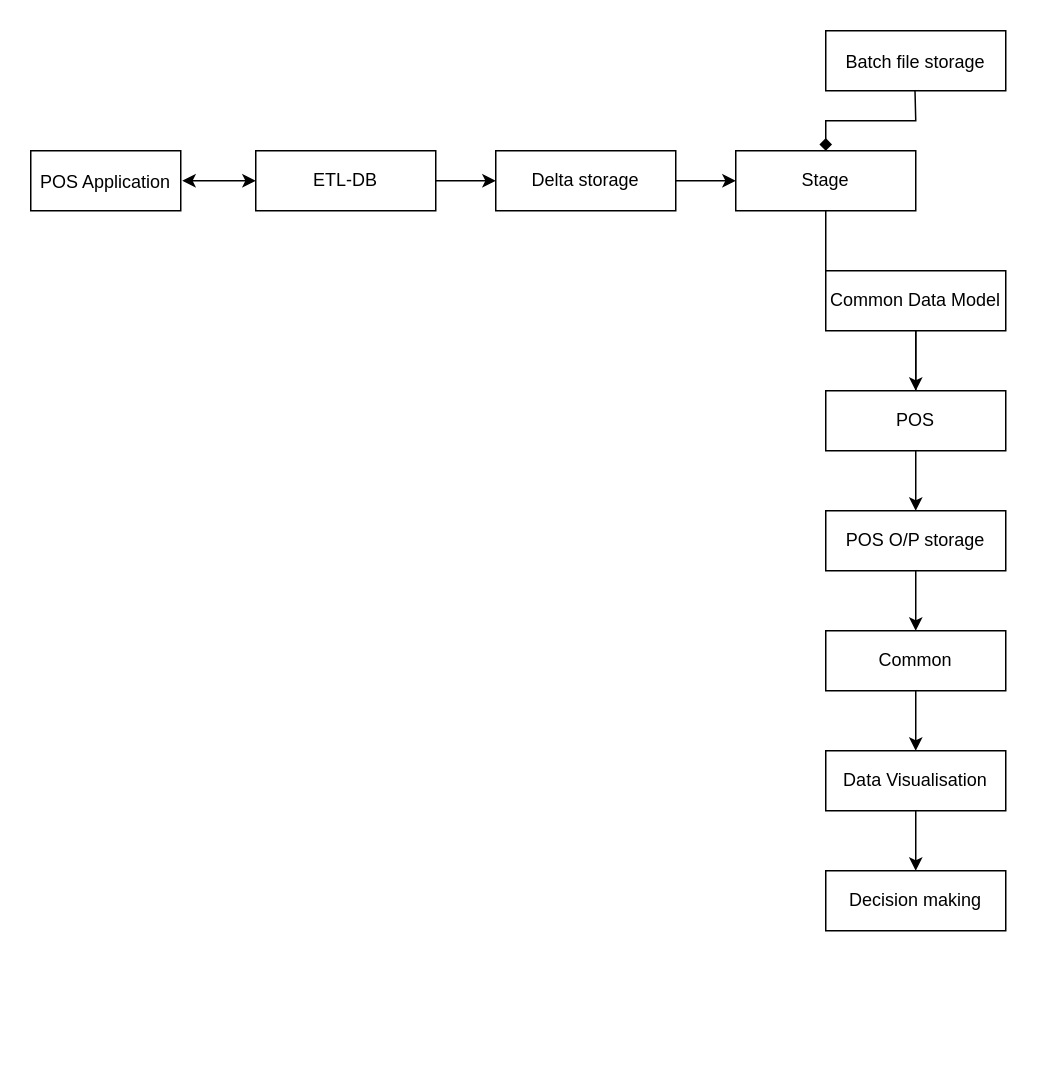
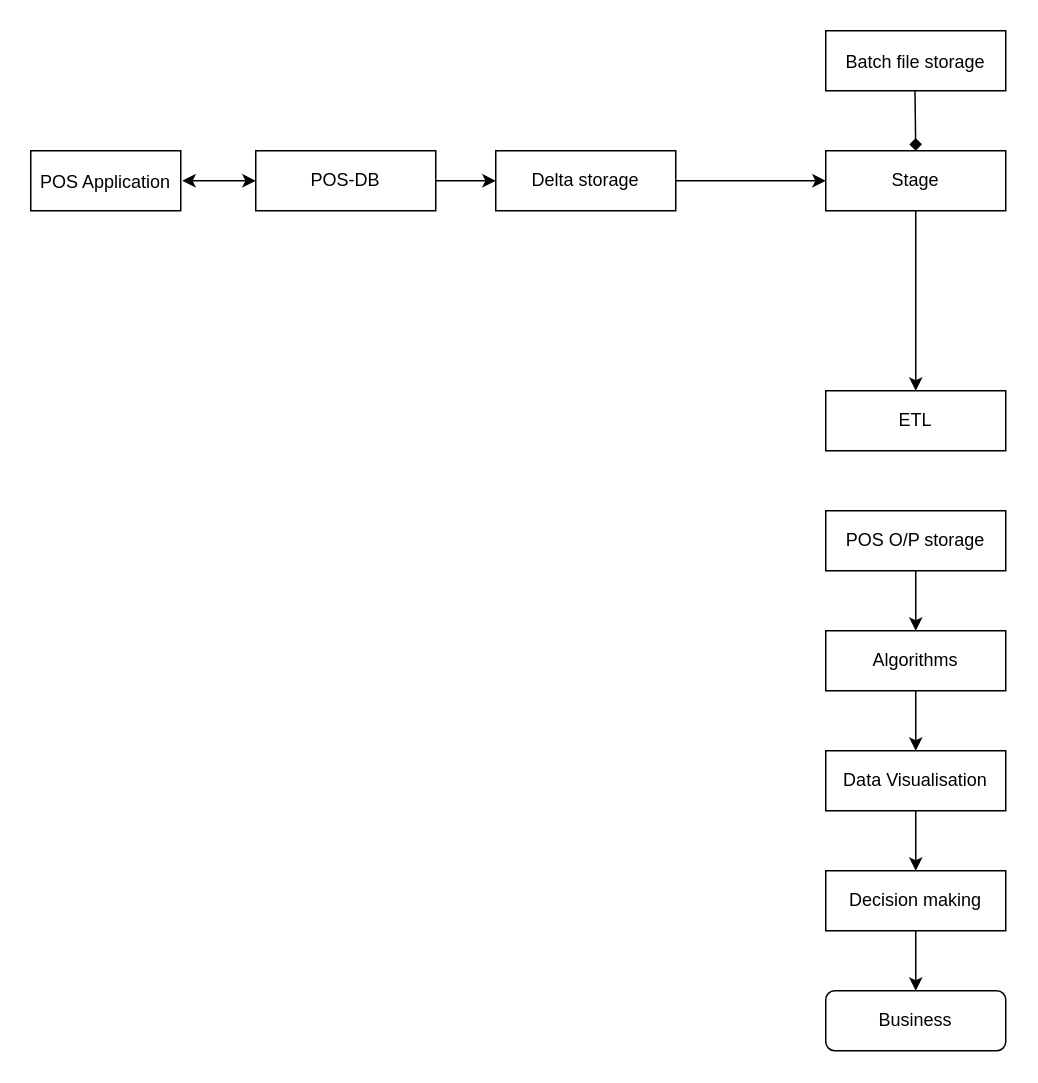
node "ETL-DB": label "ETL-DB" -> "POS-DB"
node "Stage": moved (826, 181) -> (916, 181)
node "Common Data Model": removed
node "POS": label "POS" -> "ETL"
edge "Common Data Model" -> "POS O/P storage": removed
node "Common": label "Common" -> "Algorithms"
edge "Decision making" -> "Business": added
node "Business": added
